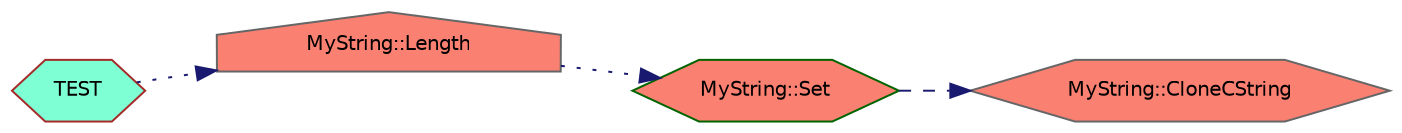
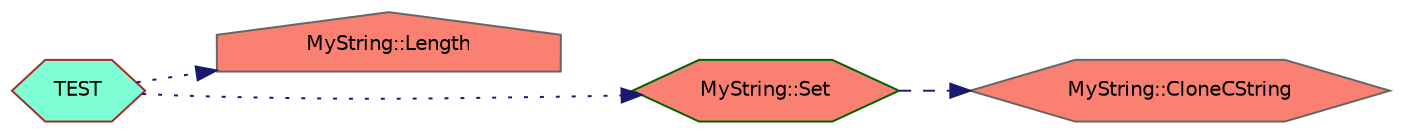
edge "MyString::Length" -> "MyString::Set": now "TEST" -> "MyString::Set"
